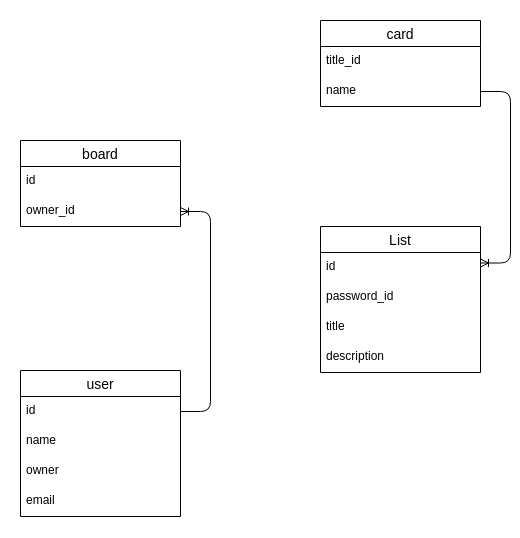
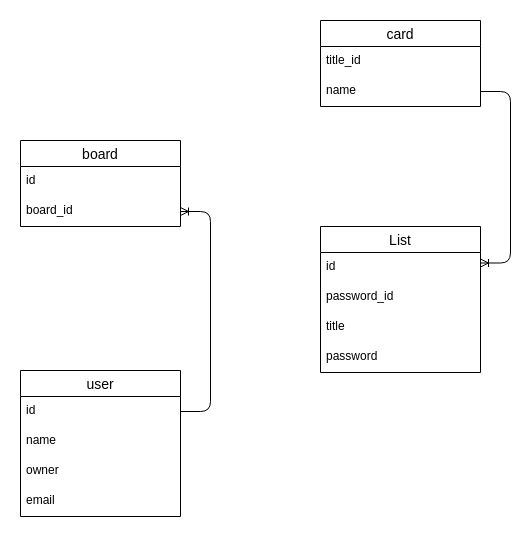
node "owner_id": label "owner_id" -> "board_id"
node "description": label "description" -> "password"
